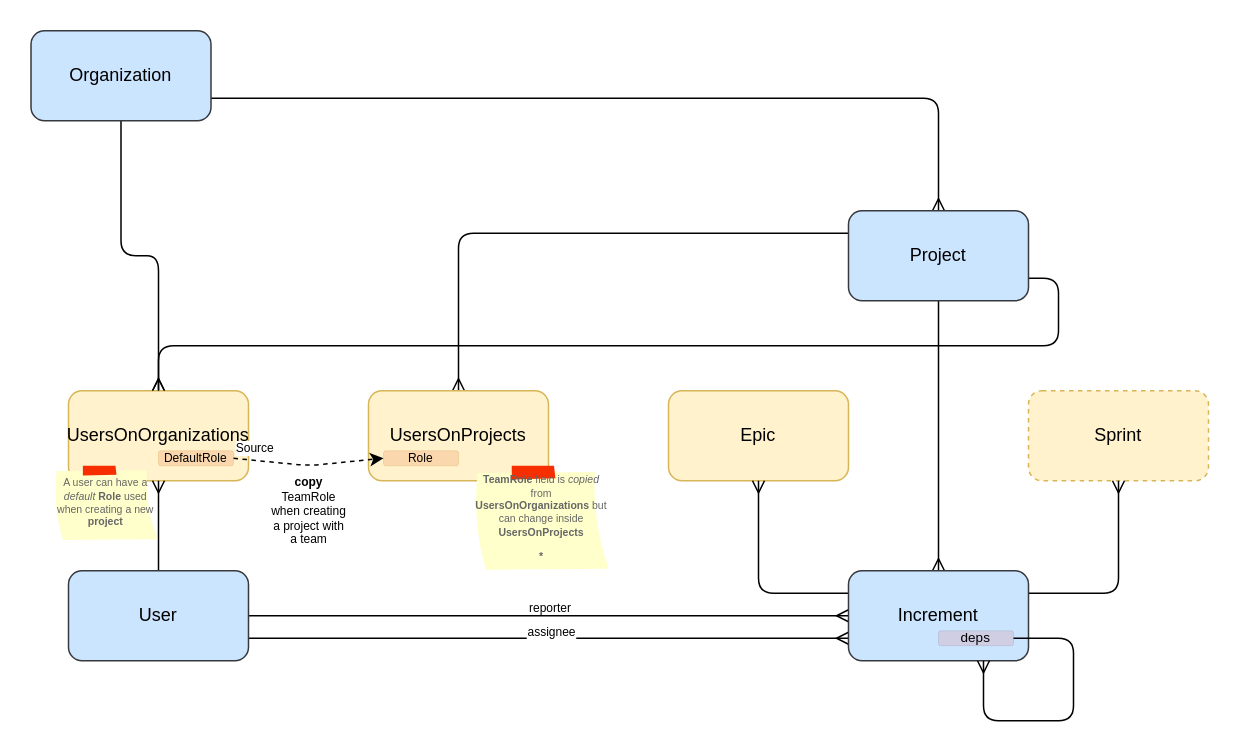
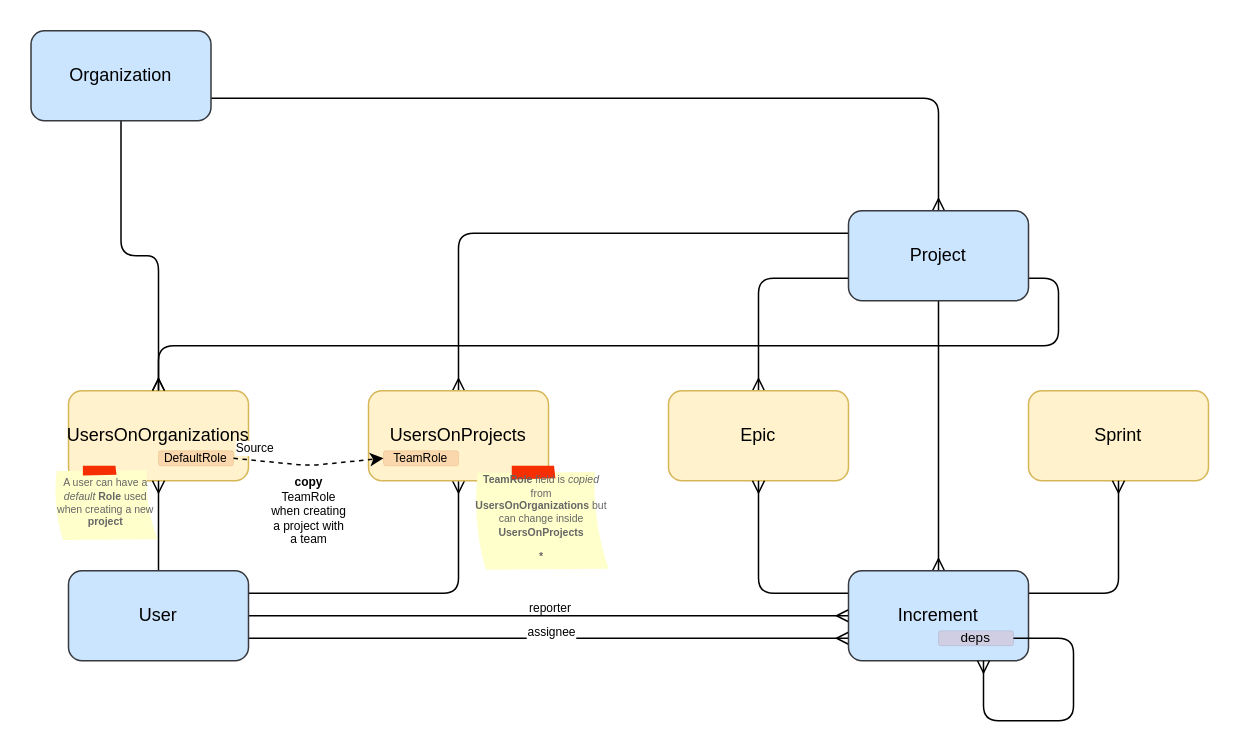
edge "Project" -> "Epic": added
node "Sprint": style dashed -> solid
node "Role": label "Role" -> "TeamRole"
edge "User" -> "UsersOnProjects": added
